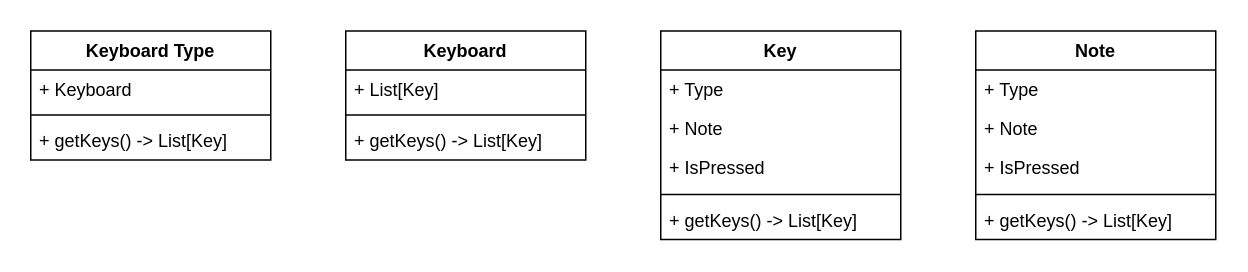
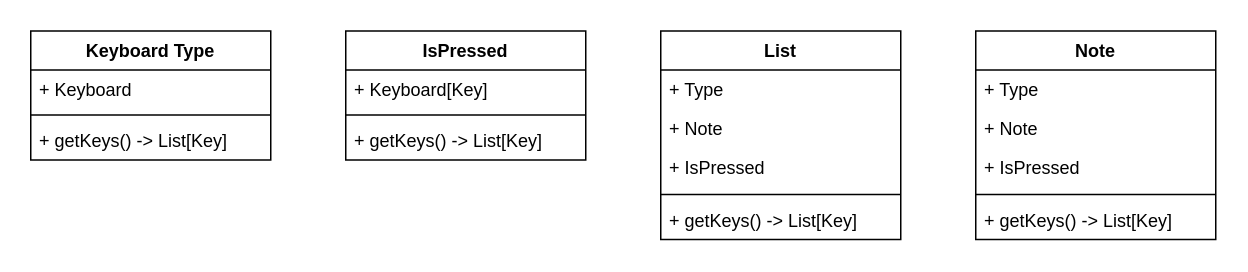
node "Keyboard": label "Keyboard" -> "IsPressed"
node "Key": label "Key" -> "List"
node "+ List[Key]": label "+ List[Key]" -> "+ Keyboard[Key]"
